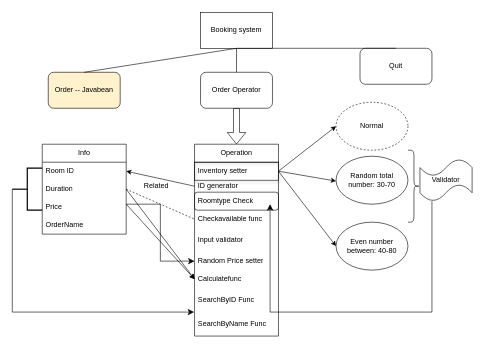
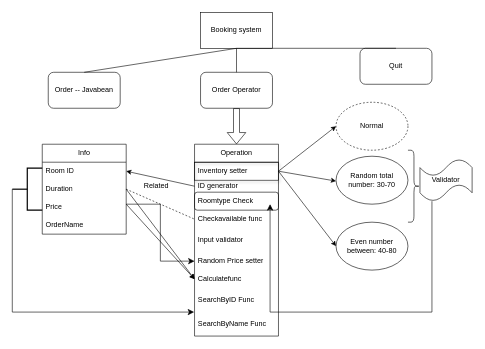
node "Order -- Javabean": fillcolor #fff2cc -> #ffffff
